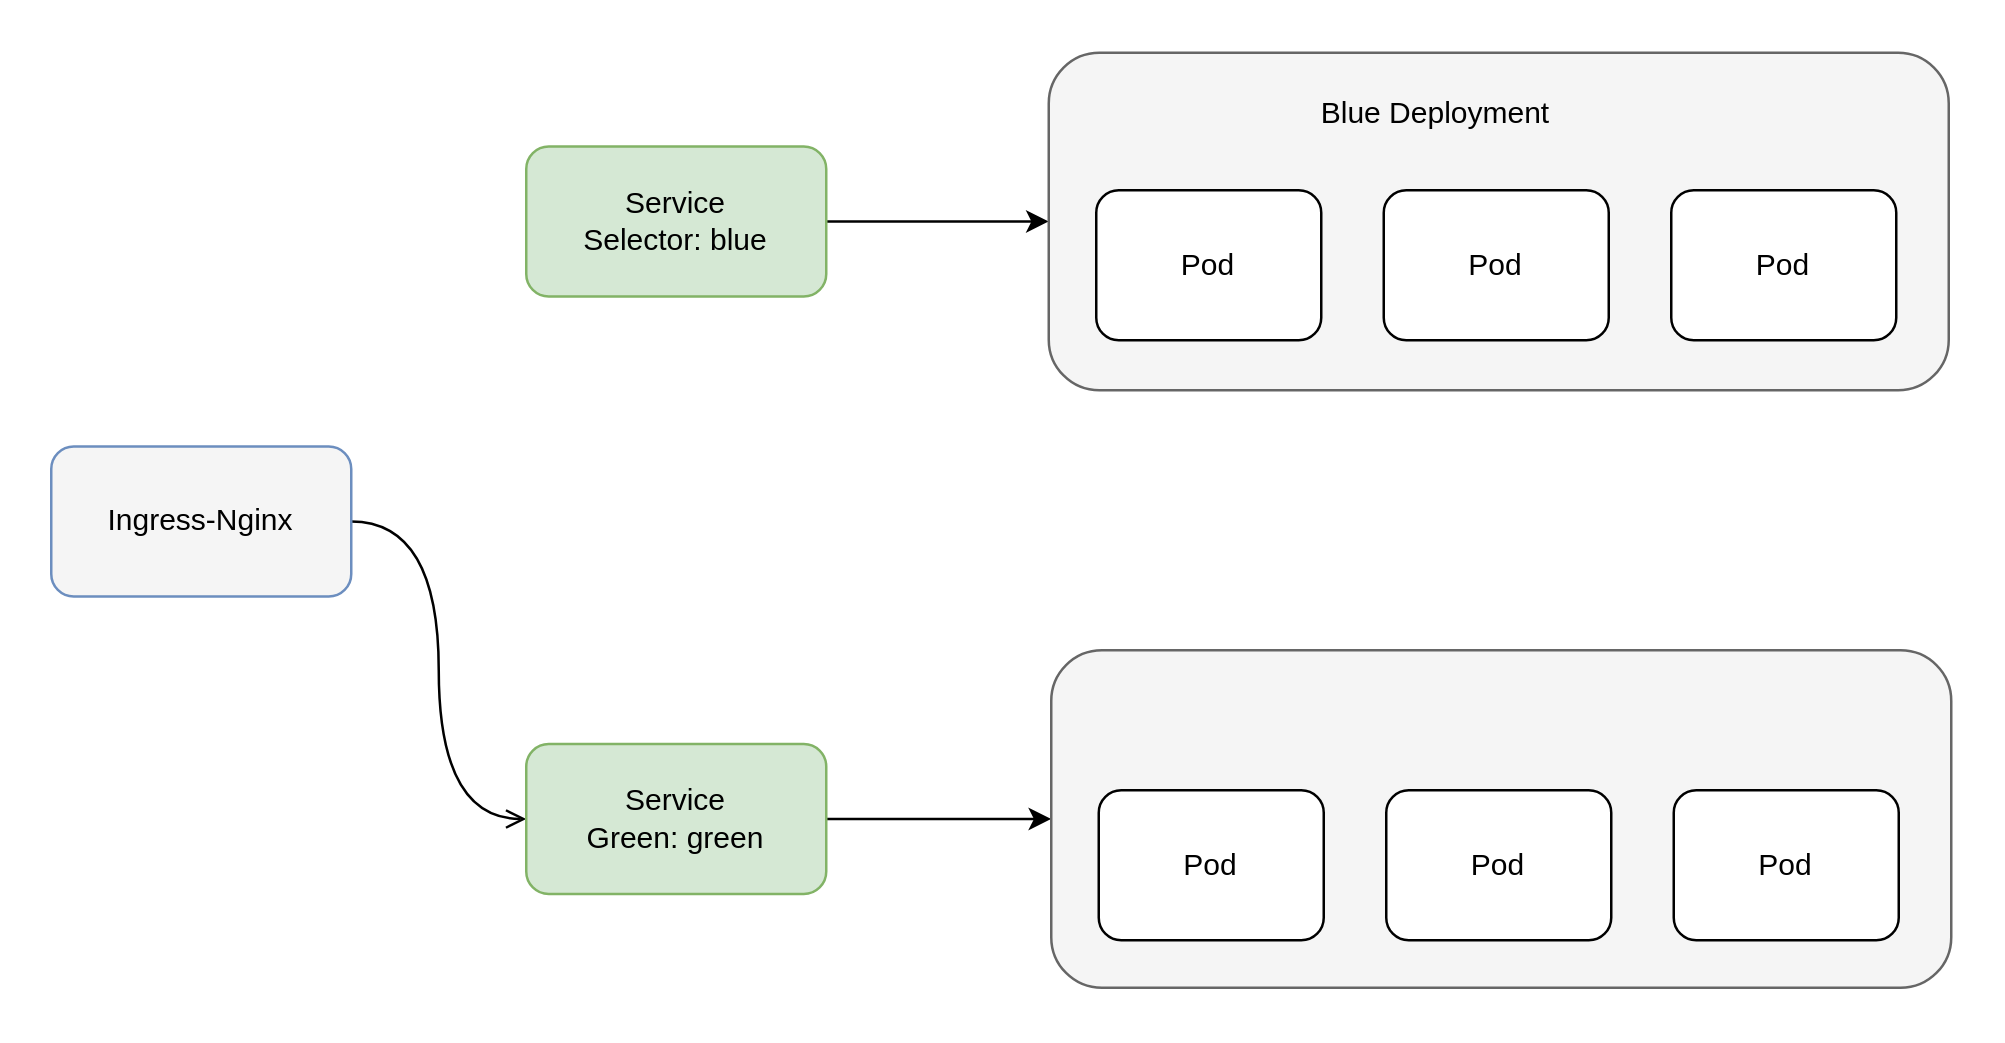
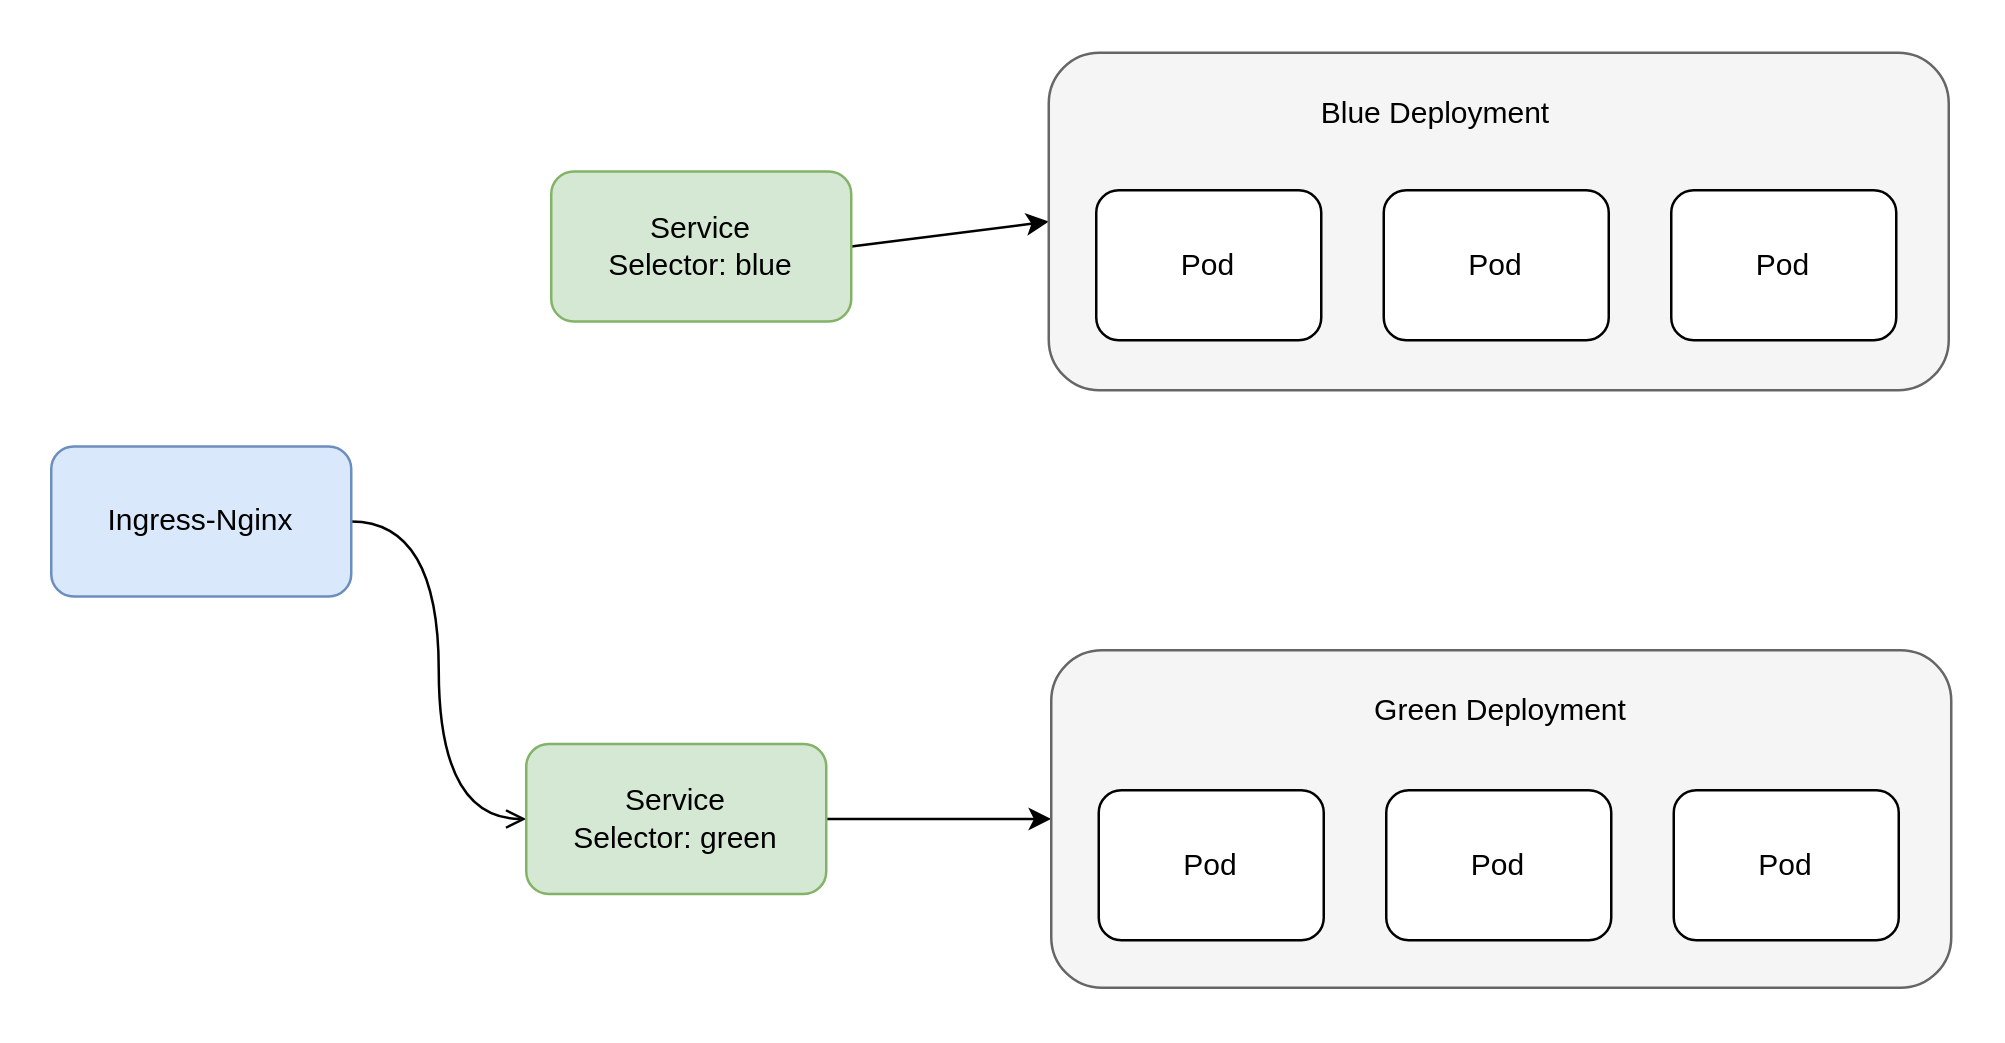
node "Service Selector: blue": moved (676, 221) -> (701, 246)
node "Ingress-Nginx": fillcolor #f5f5f5 -> #dae8fc
node "Green Deployment": added
node "Service Green: green": label "Service Green: green" -> "Service Selector: green"
